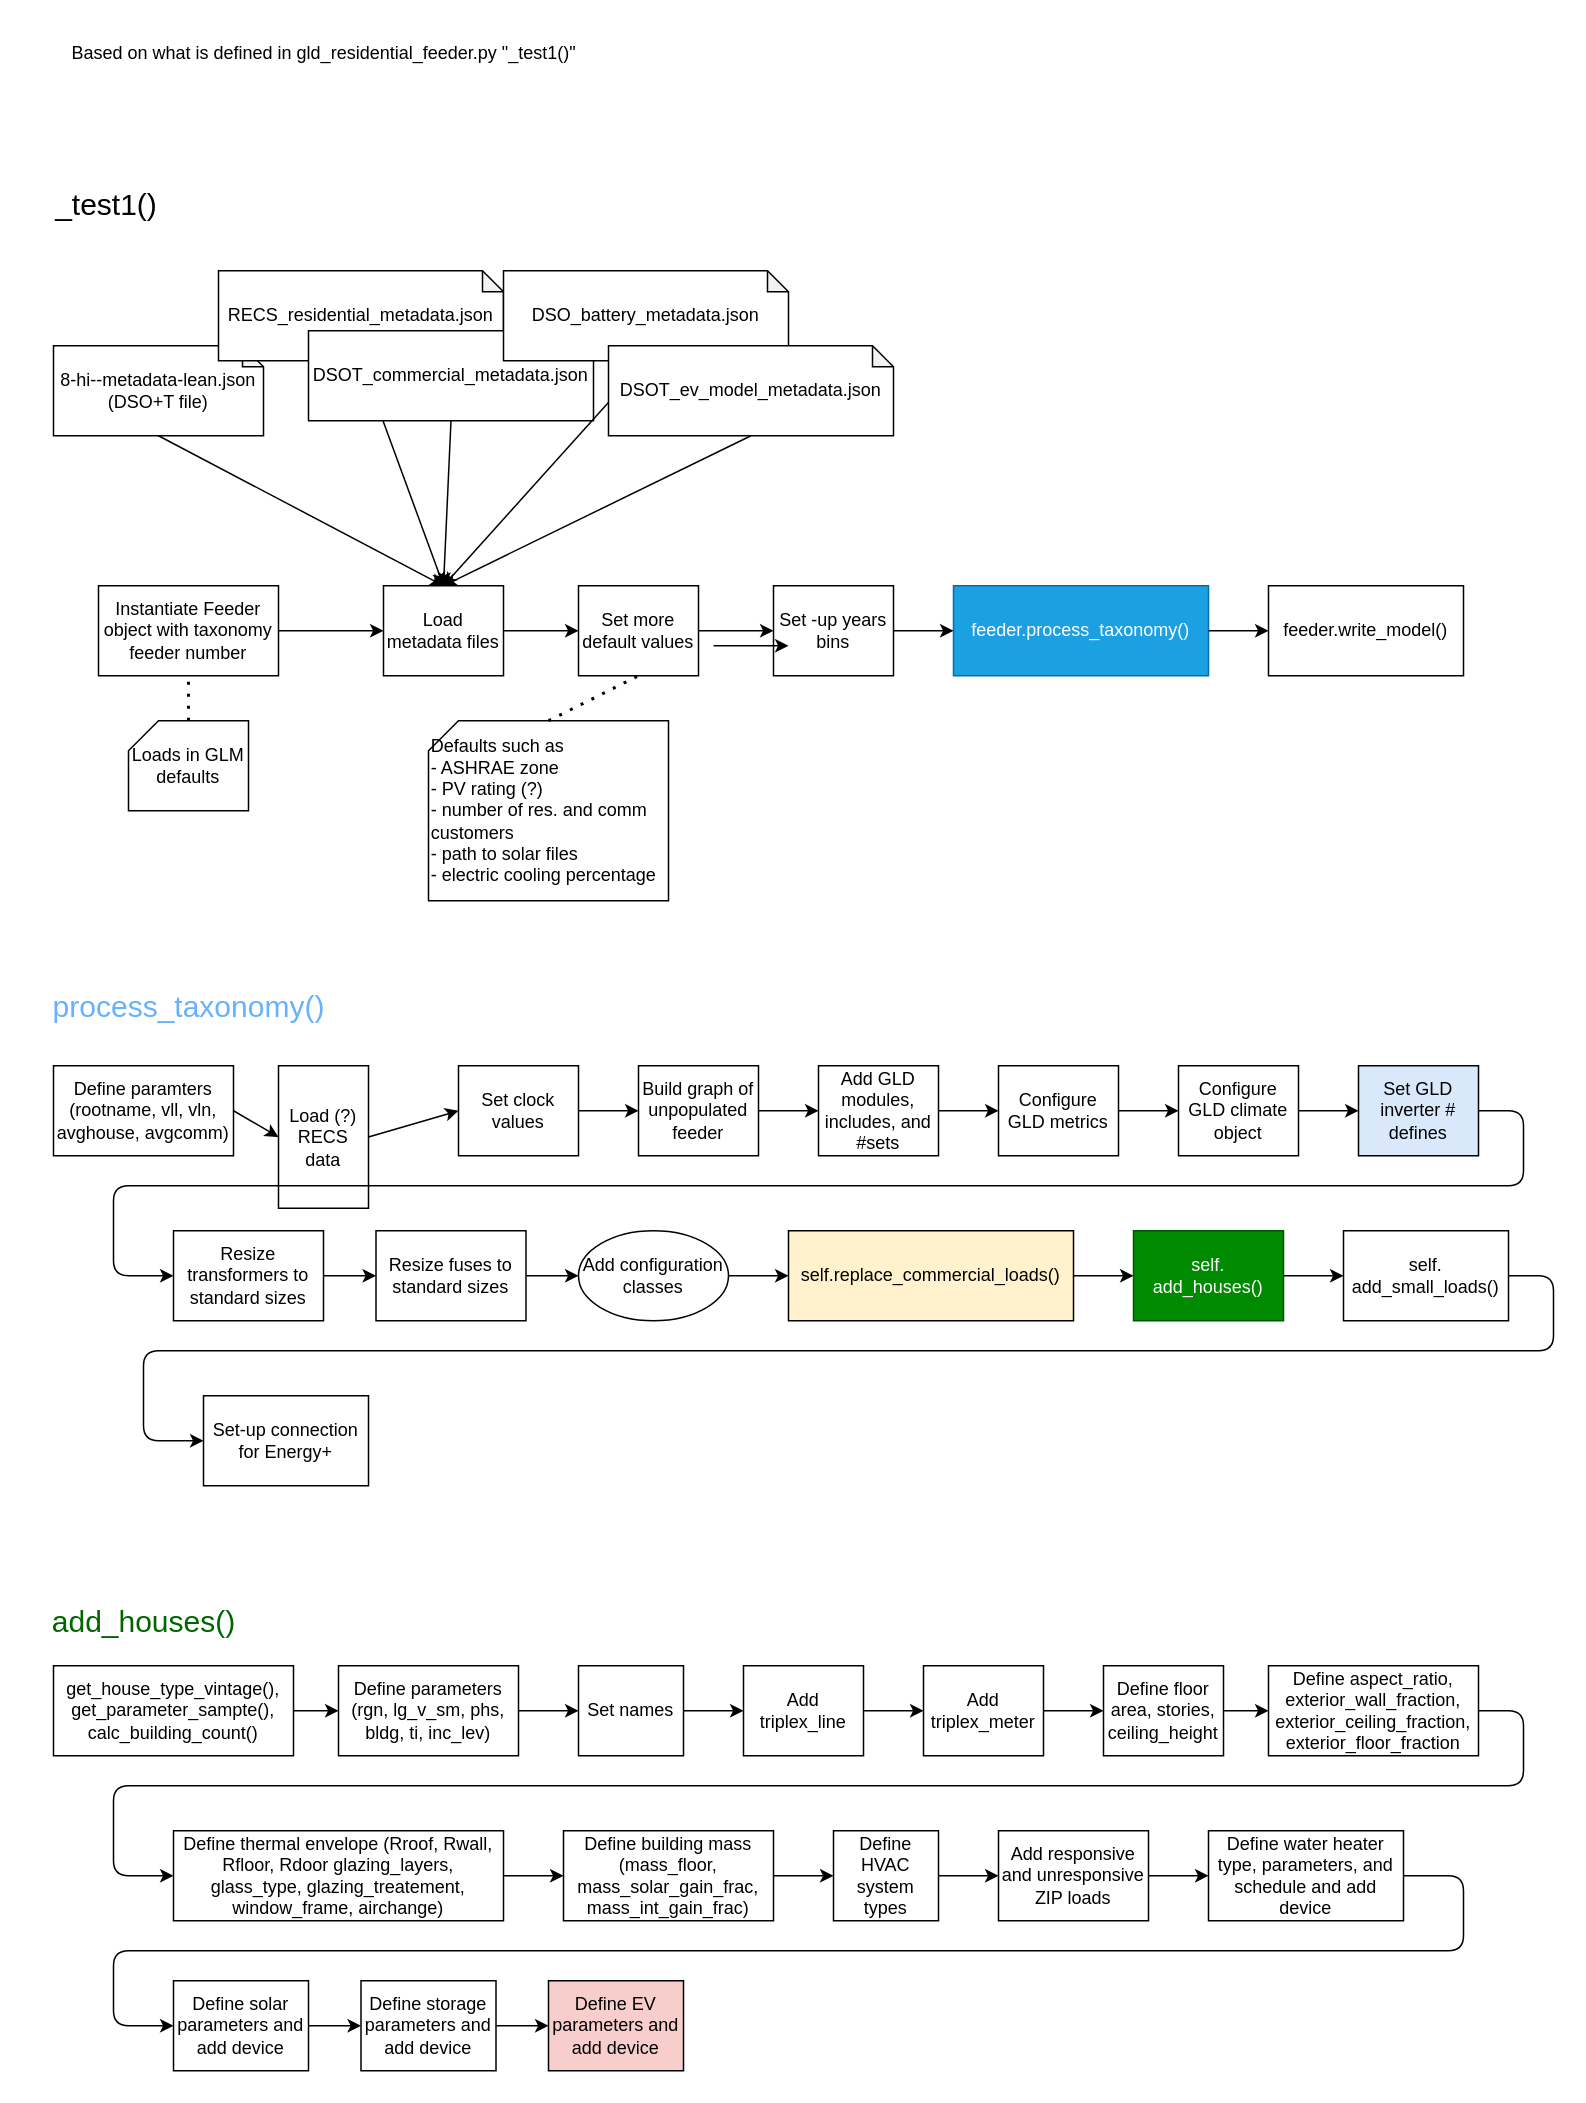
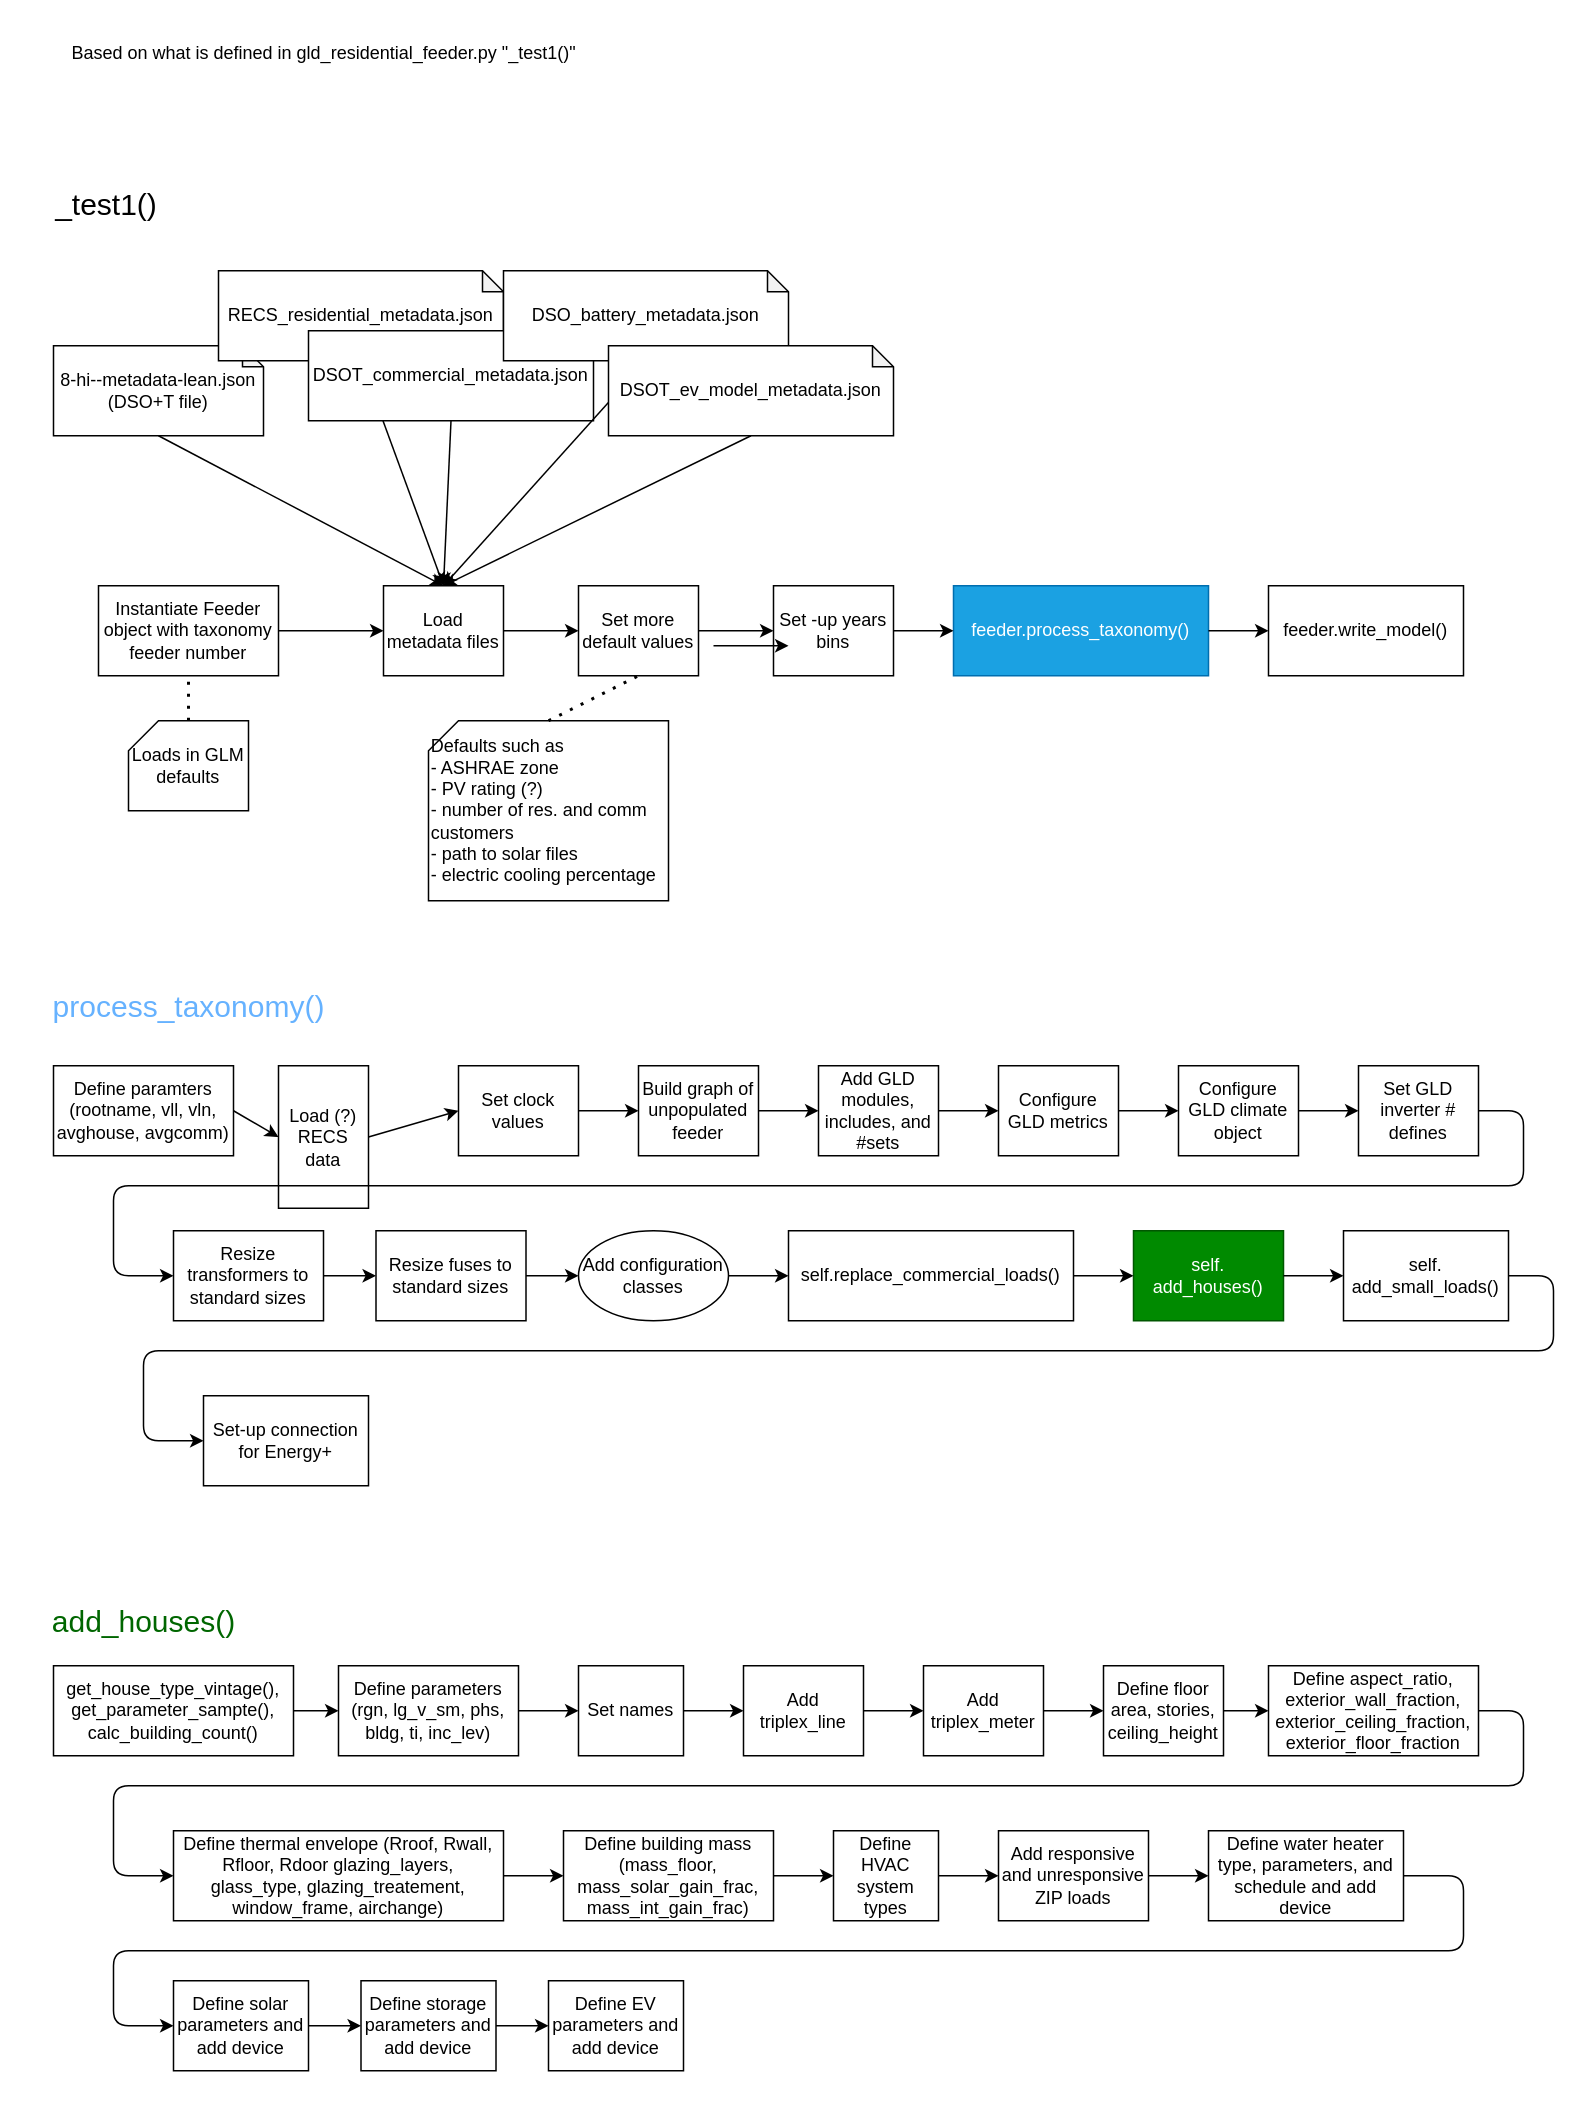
node "Set GLD inverter # defines": fillcolor #dae8fc -> #ffffff
node "self.replace_commercial_loads()": fillcolor #fff2cc -> #ffffff
node "Define EV parameters and add device": fillcolor #f8cecc -> #ffffff
